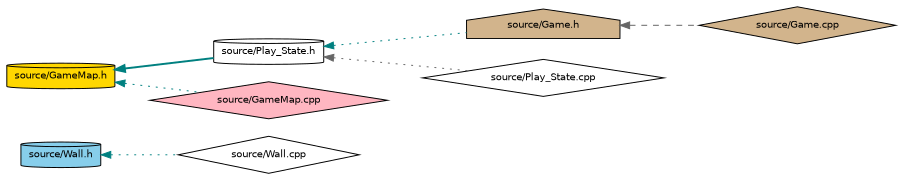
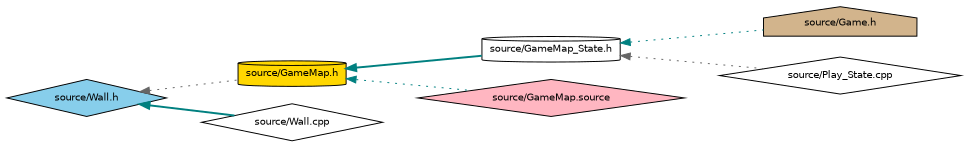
node "source/Game.cpp": removed
node "source/Play_State.h": label "source/Play_State.h" -> "source/GameMap_State.h"
edge "source/GameMap.h" -> "source/Wall.h": added
node "source/GameMap.cpp": label "source/GameMap.cpp" -> "source/GameMap.source"
node "source/Wall.h": shape cylinder -> diamond
edge "source/Wall.cpp" -> "source/Wall.h": style dotted -> bold
